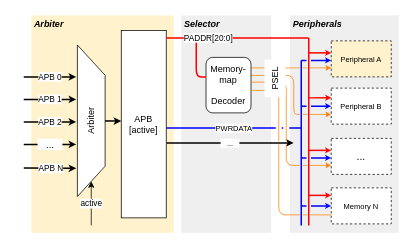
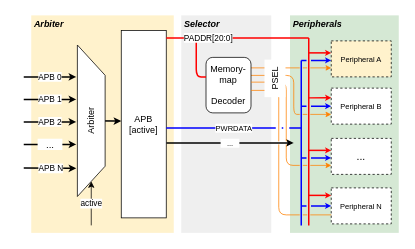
node "Peripherals": fillcolor #efefef -> #d5e8d4
node "Memory N": label "Memory N" -> "Peripheral N"
